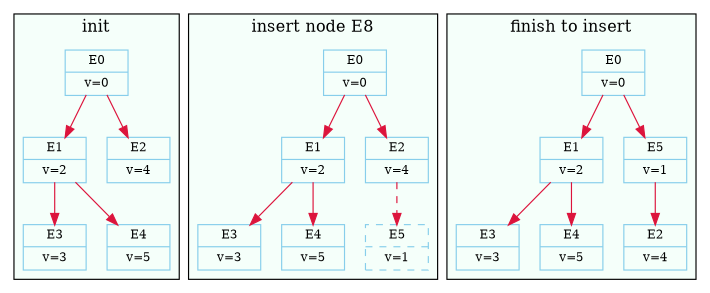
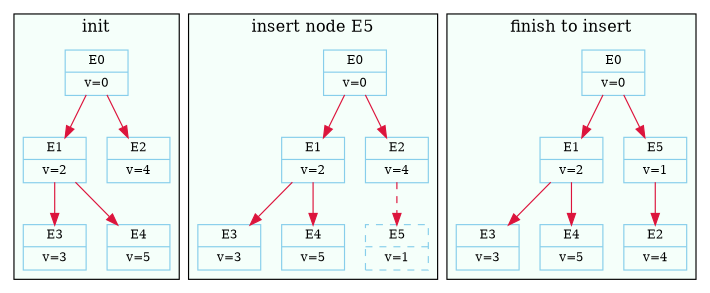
cluster "insert node E8": label "insert node E8" -> "insert node E5"
